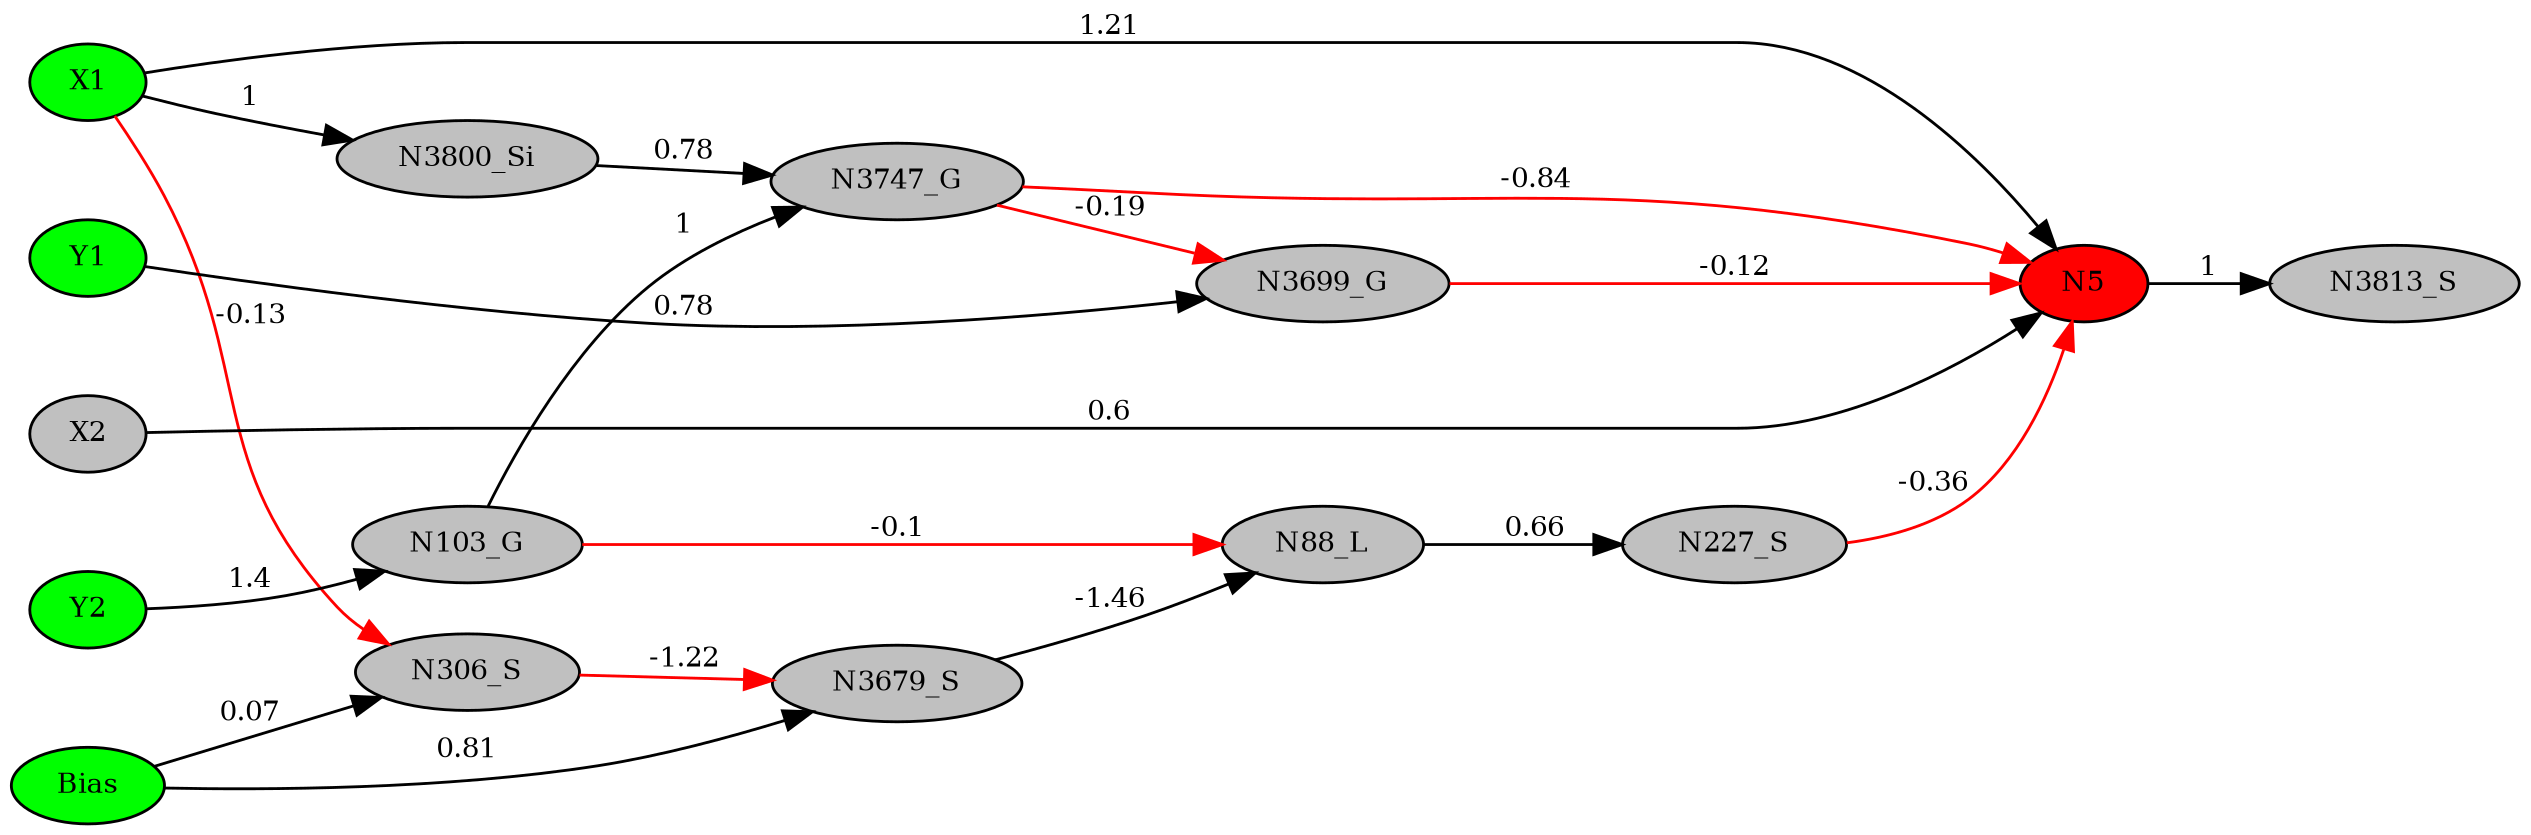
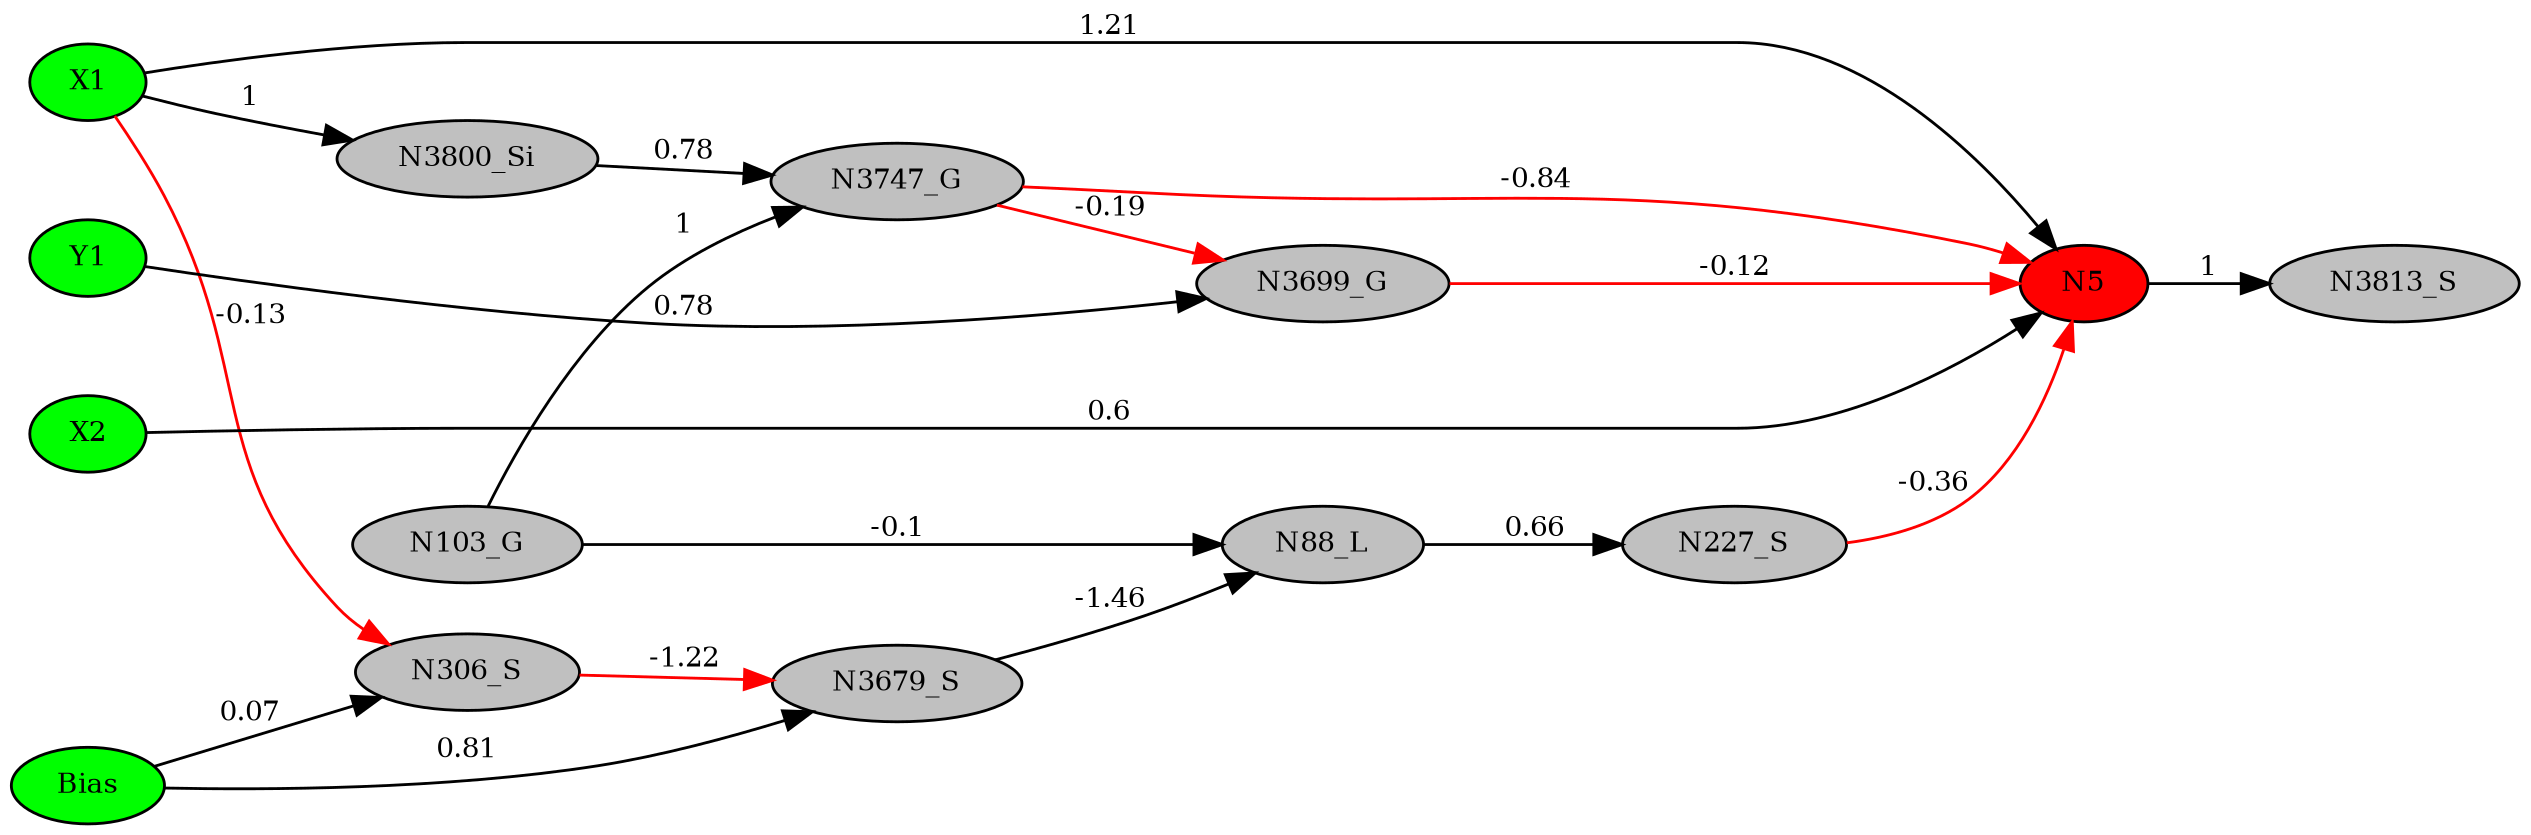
node "X2": fillcolor gray -> green
edge "N103_G" -> "N88_L": color red -> black
node "Y2": removed
